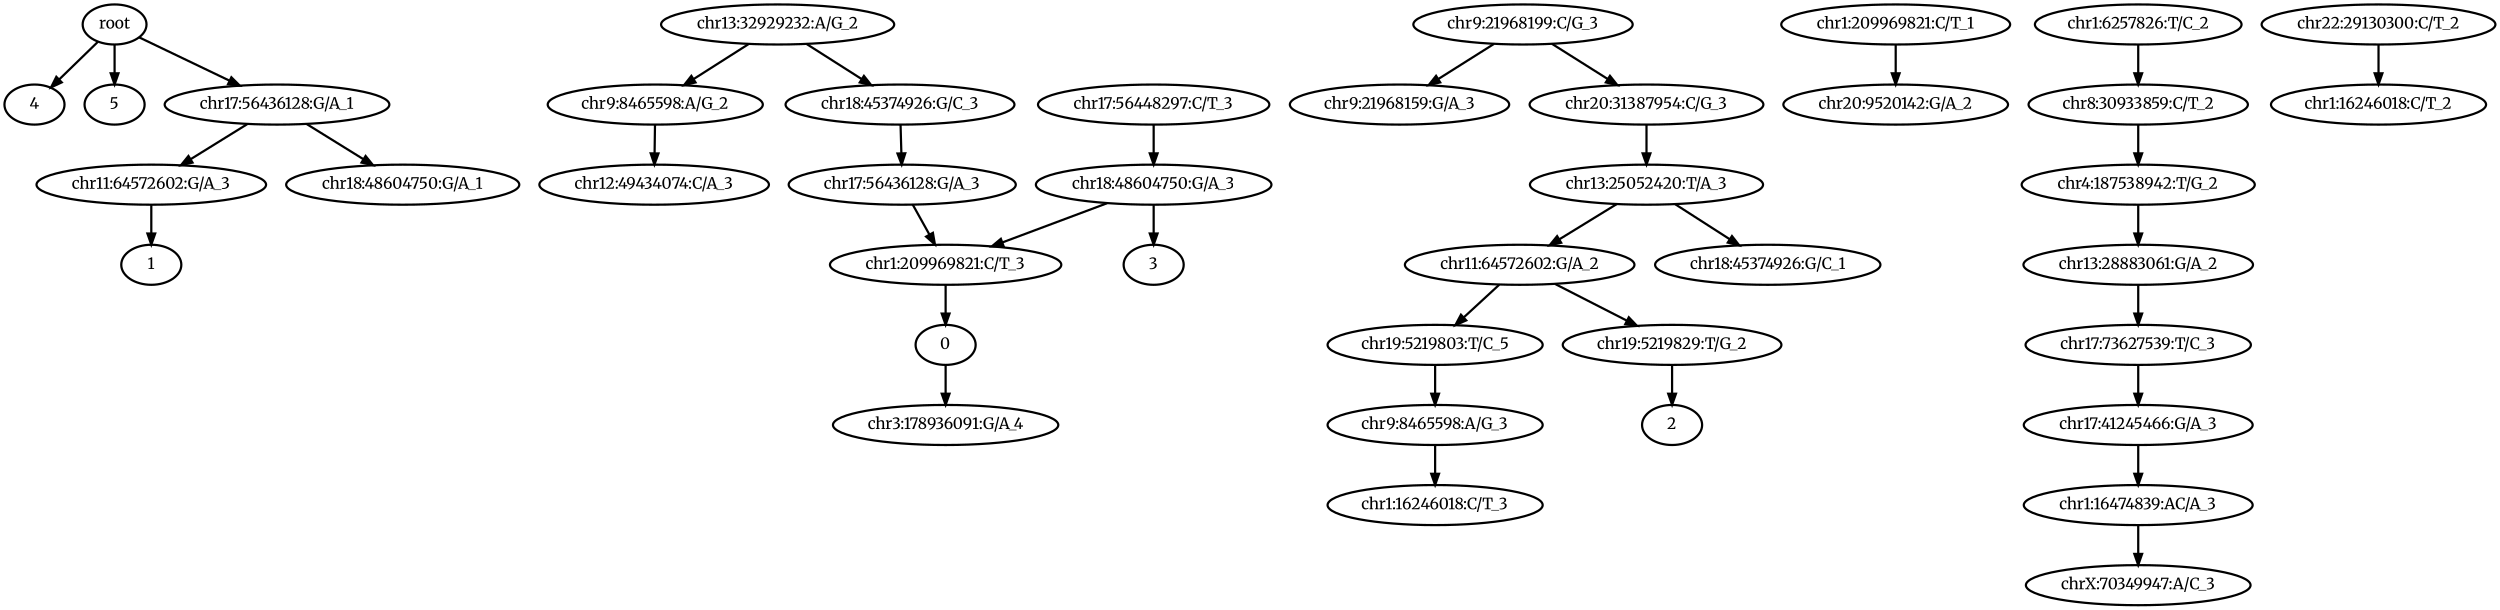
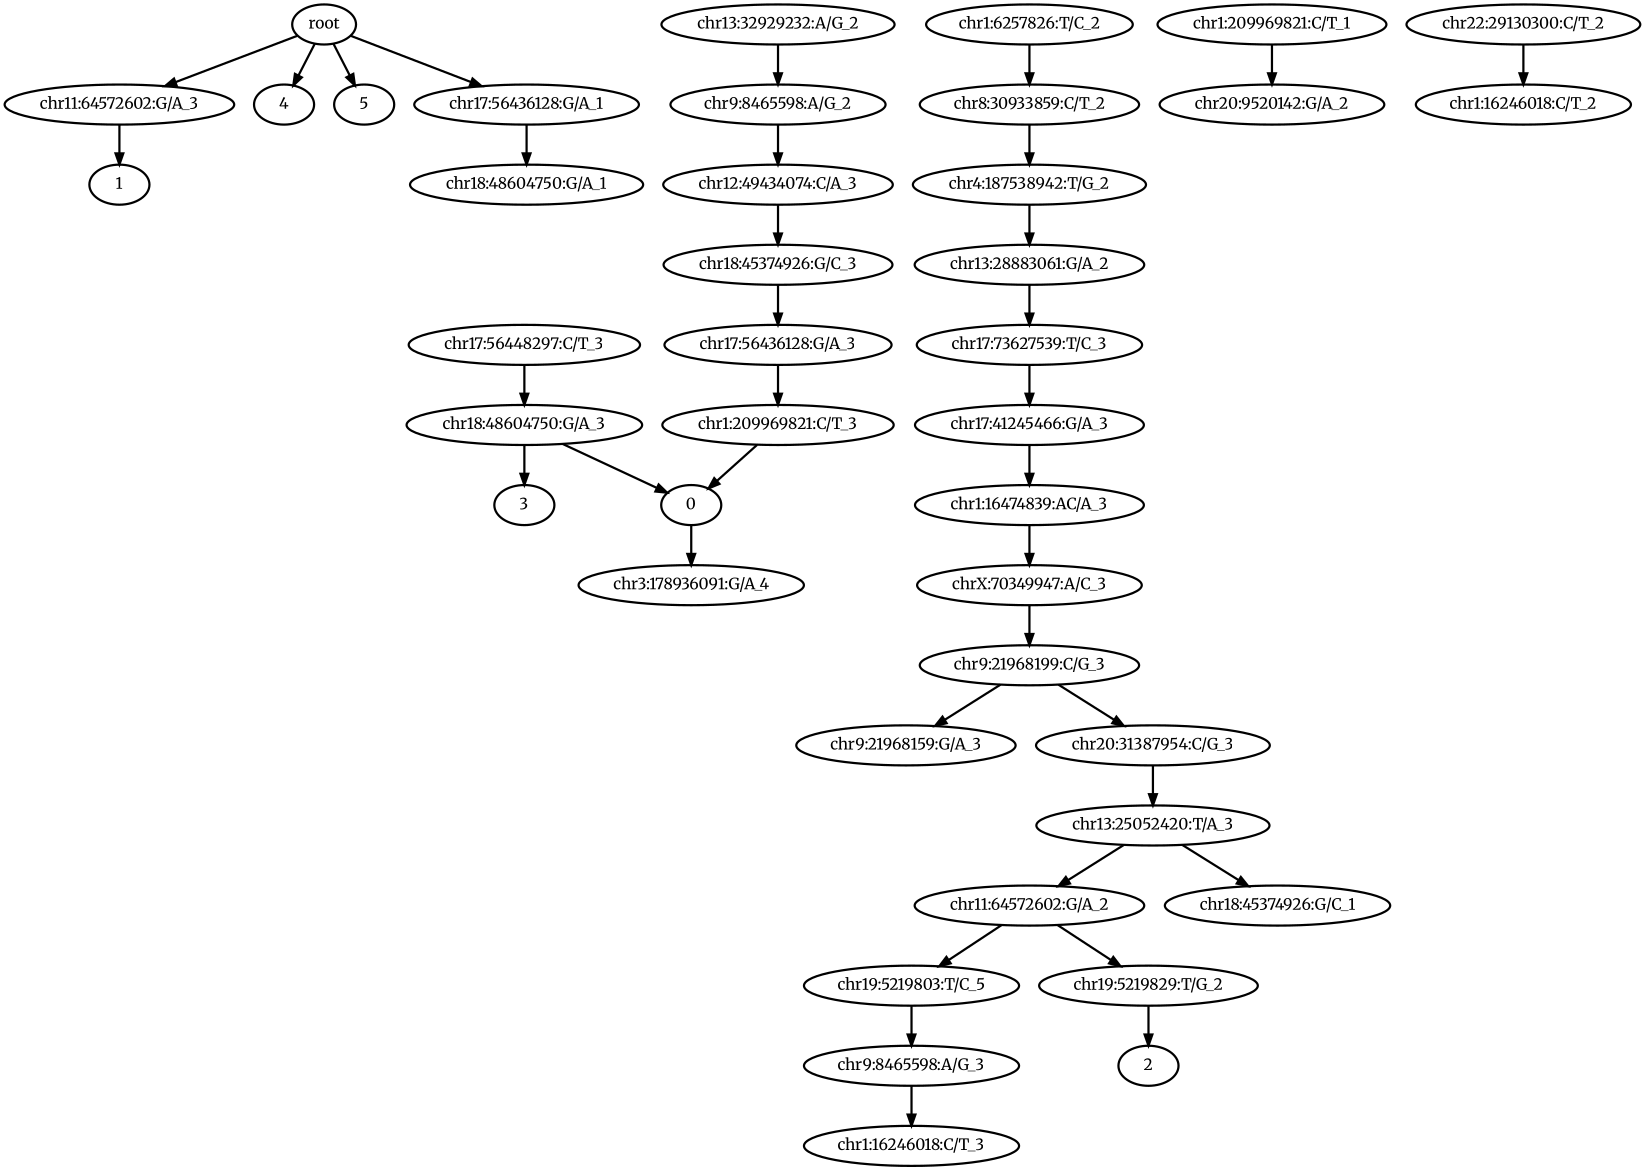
edge "chr13:32929232:A/G_2" -> "chr18:45374926:G/C_3": now "chr12:49434074:C/A_3" -> "chr18:45374926:G/C_3"
edge "chr17:56436128:G/A_1" -> "chr11:64572602:G/A_3": now "root" -> "chr11:64572602:G/A_3"
edge "chr18:48604750:G/A_3" -> "chr1:209969821:C/T_3": now "chr18:48604750:G/A_3" -> "0"
edge "chrX:70349947:A/C_3" -> "chr9:21968199:C/G_3": added
